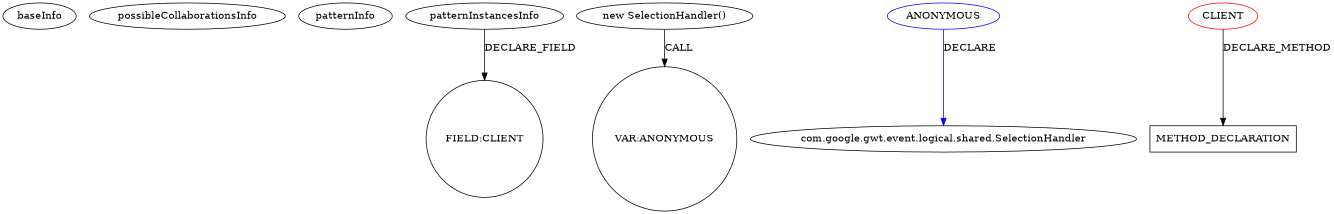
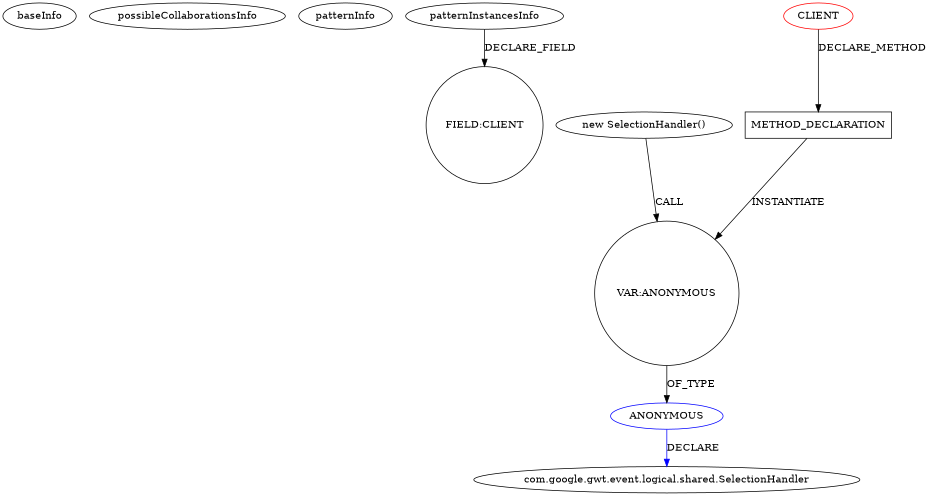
edge "METHOD_DECLARATION" -> "VAR:ANONYMOUS": added, label "INSTANTIATE"
edge "VAR:ANONYMOUS" -> "ANONYMOUS": added, label "OF_TYPE"
